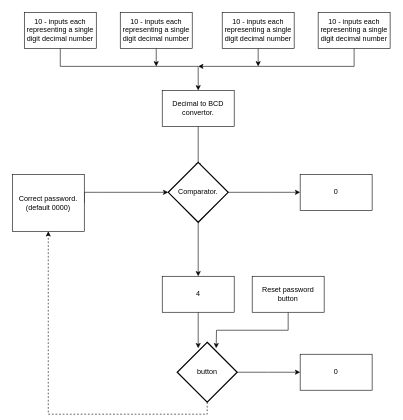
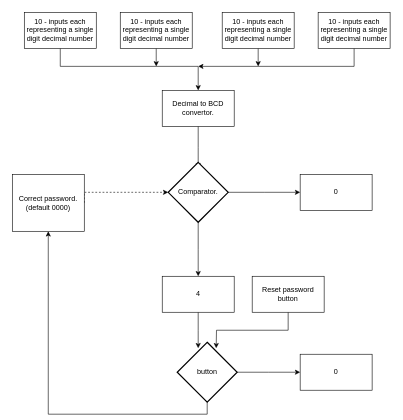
edge "Correct password. (default 0000)" -> "Comparator.": style solid -> dashed
edge "button" -> "Correct password. (default 0000)": style dashed -> solid
